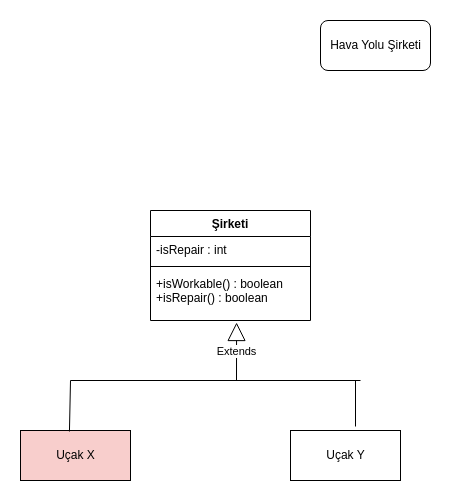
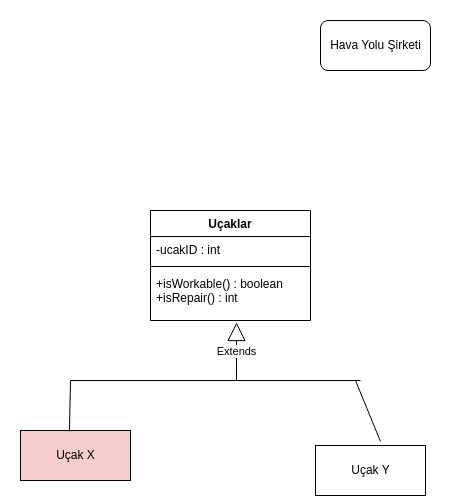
node "Şirketi": label "Şirketi" -> "Uçaklar"
node "-isRepair : int": label "-isRepair : int" -> "-ucakID : int"
node "+isWorkable() : boolean +isRepair() : boolean": label "+isWorkable() : boolean +isRepair() : boolean" -> "+isWorkable() : boolean +isRepair() : int"
node "Uçak Y": moved (346, 456) -> (371, 471)
